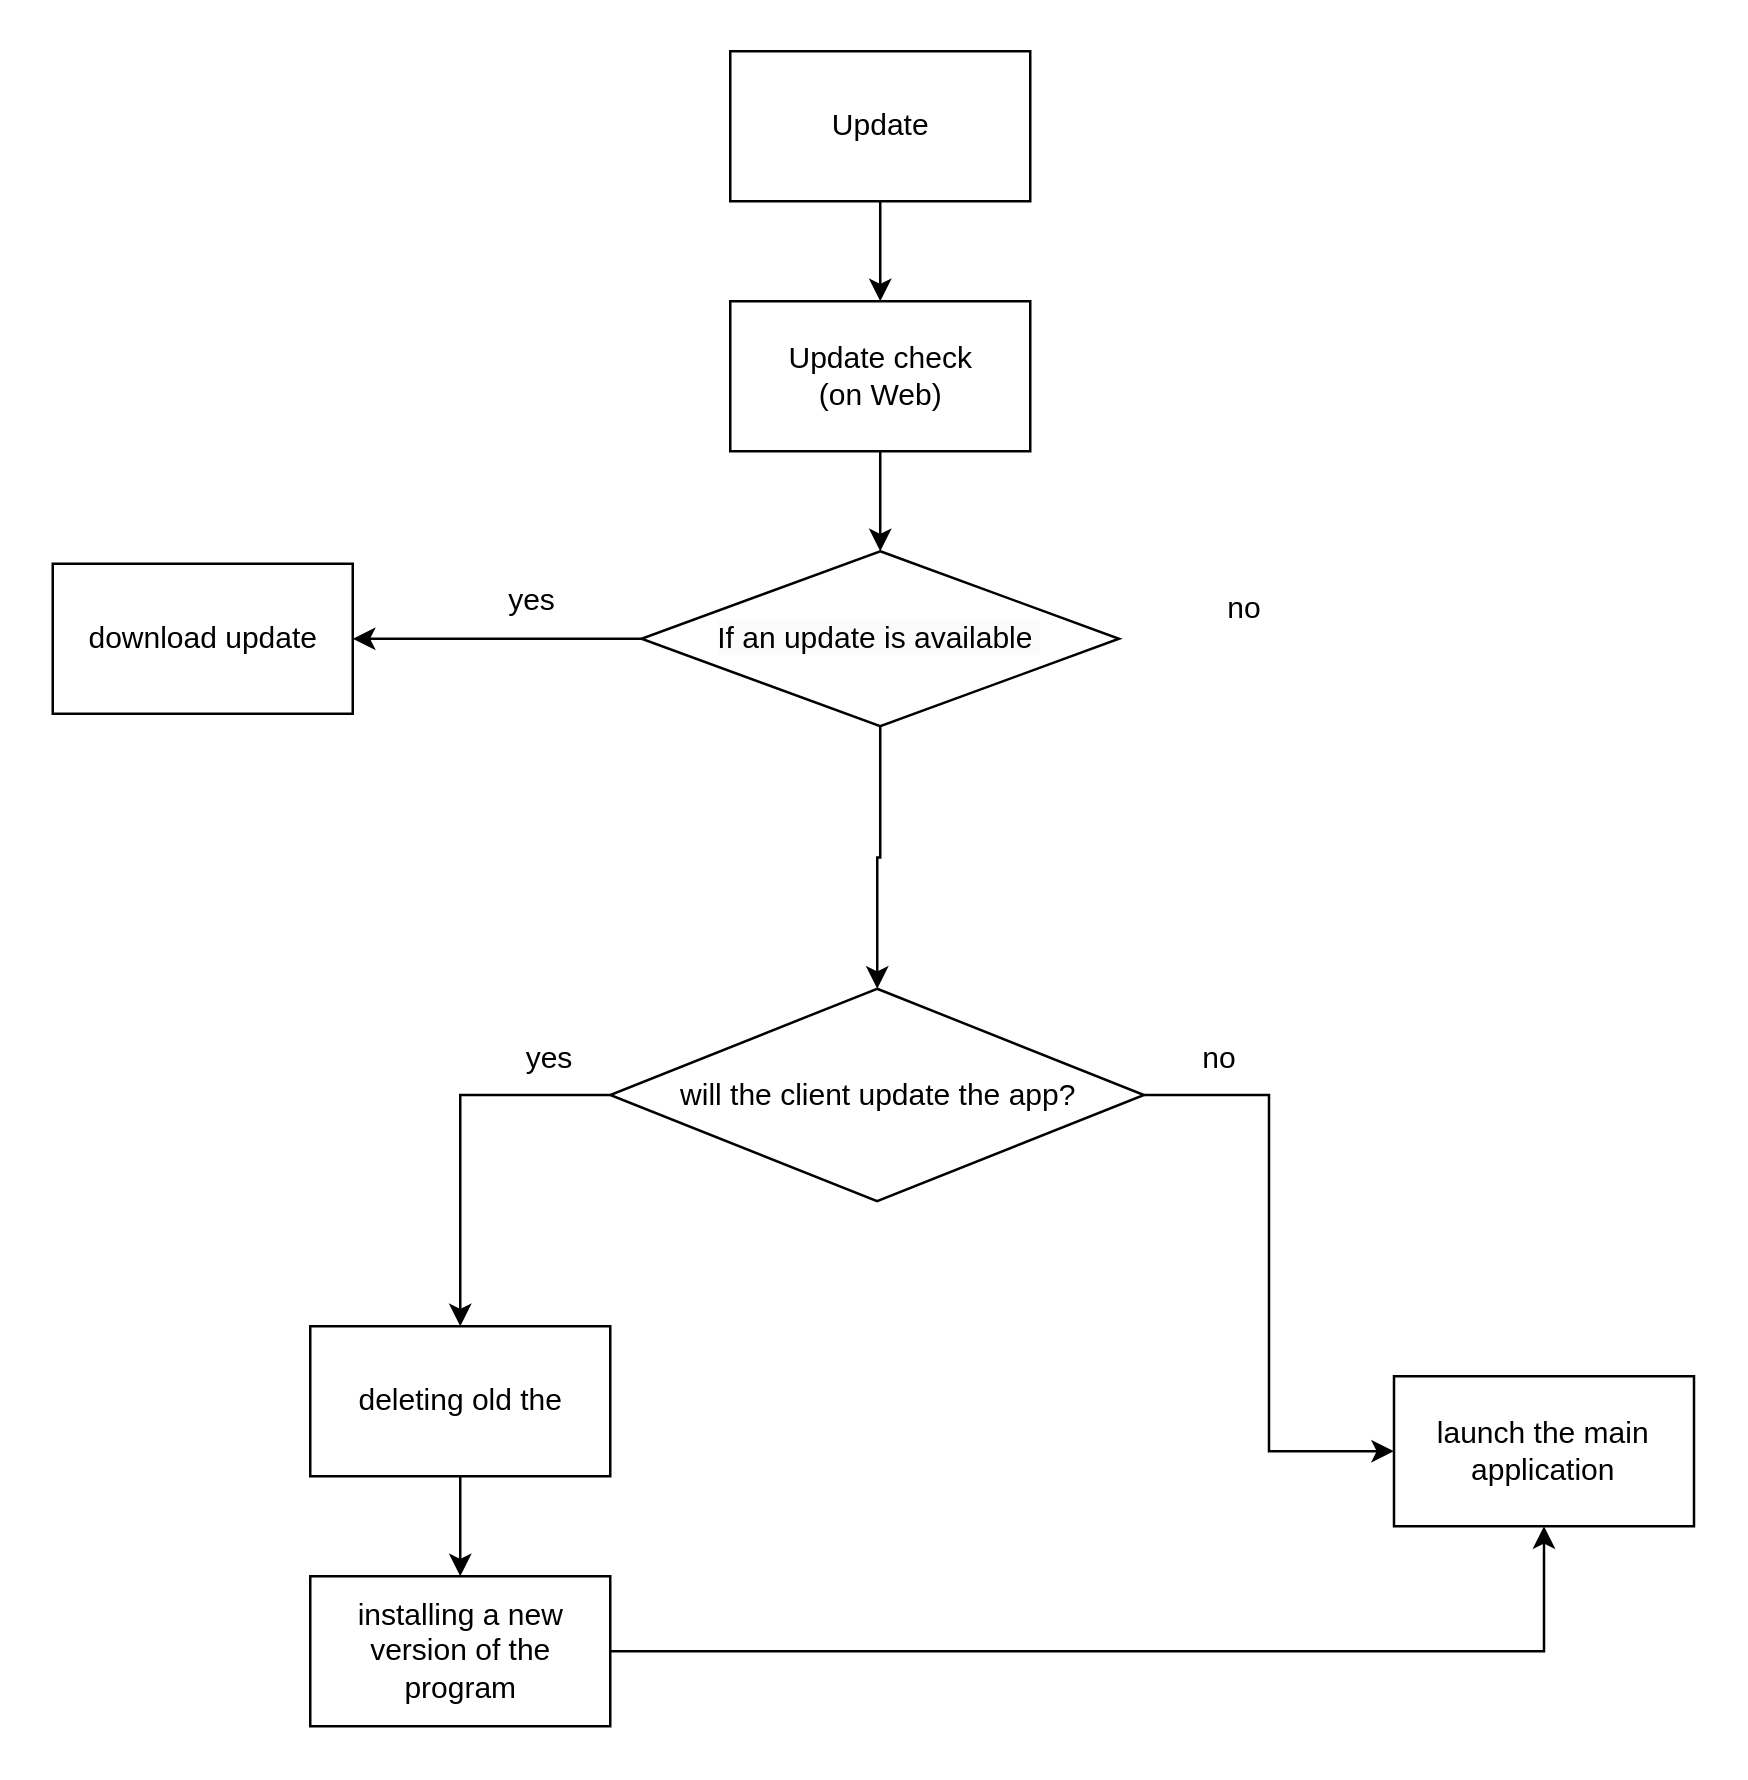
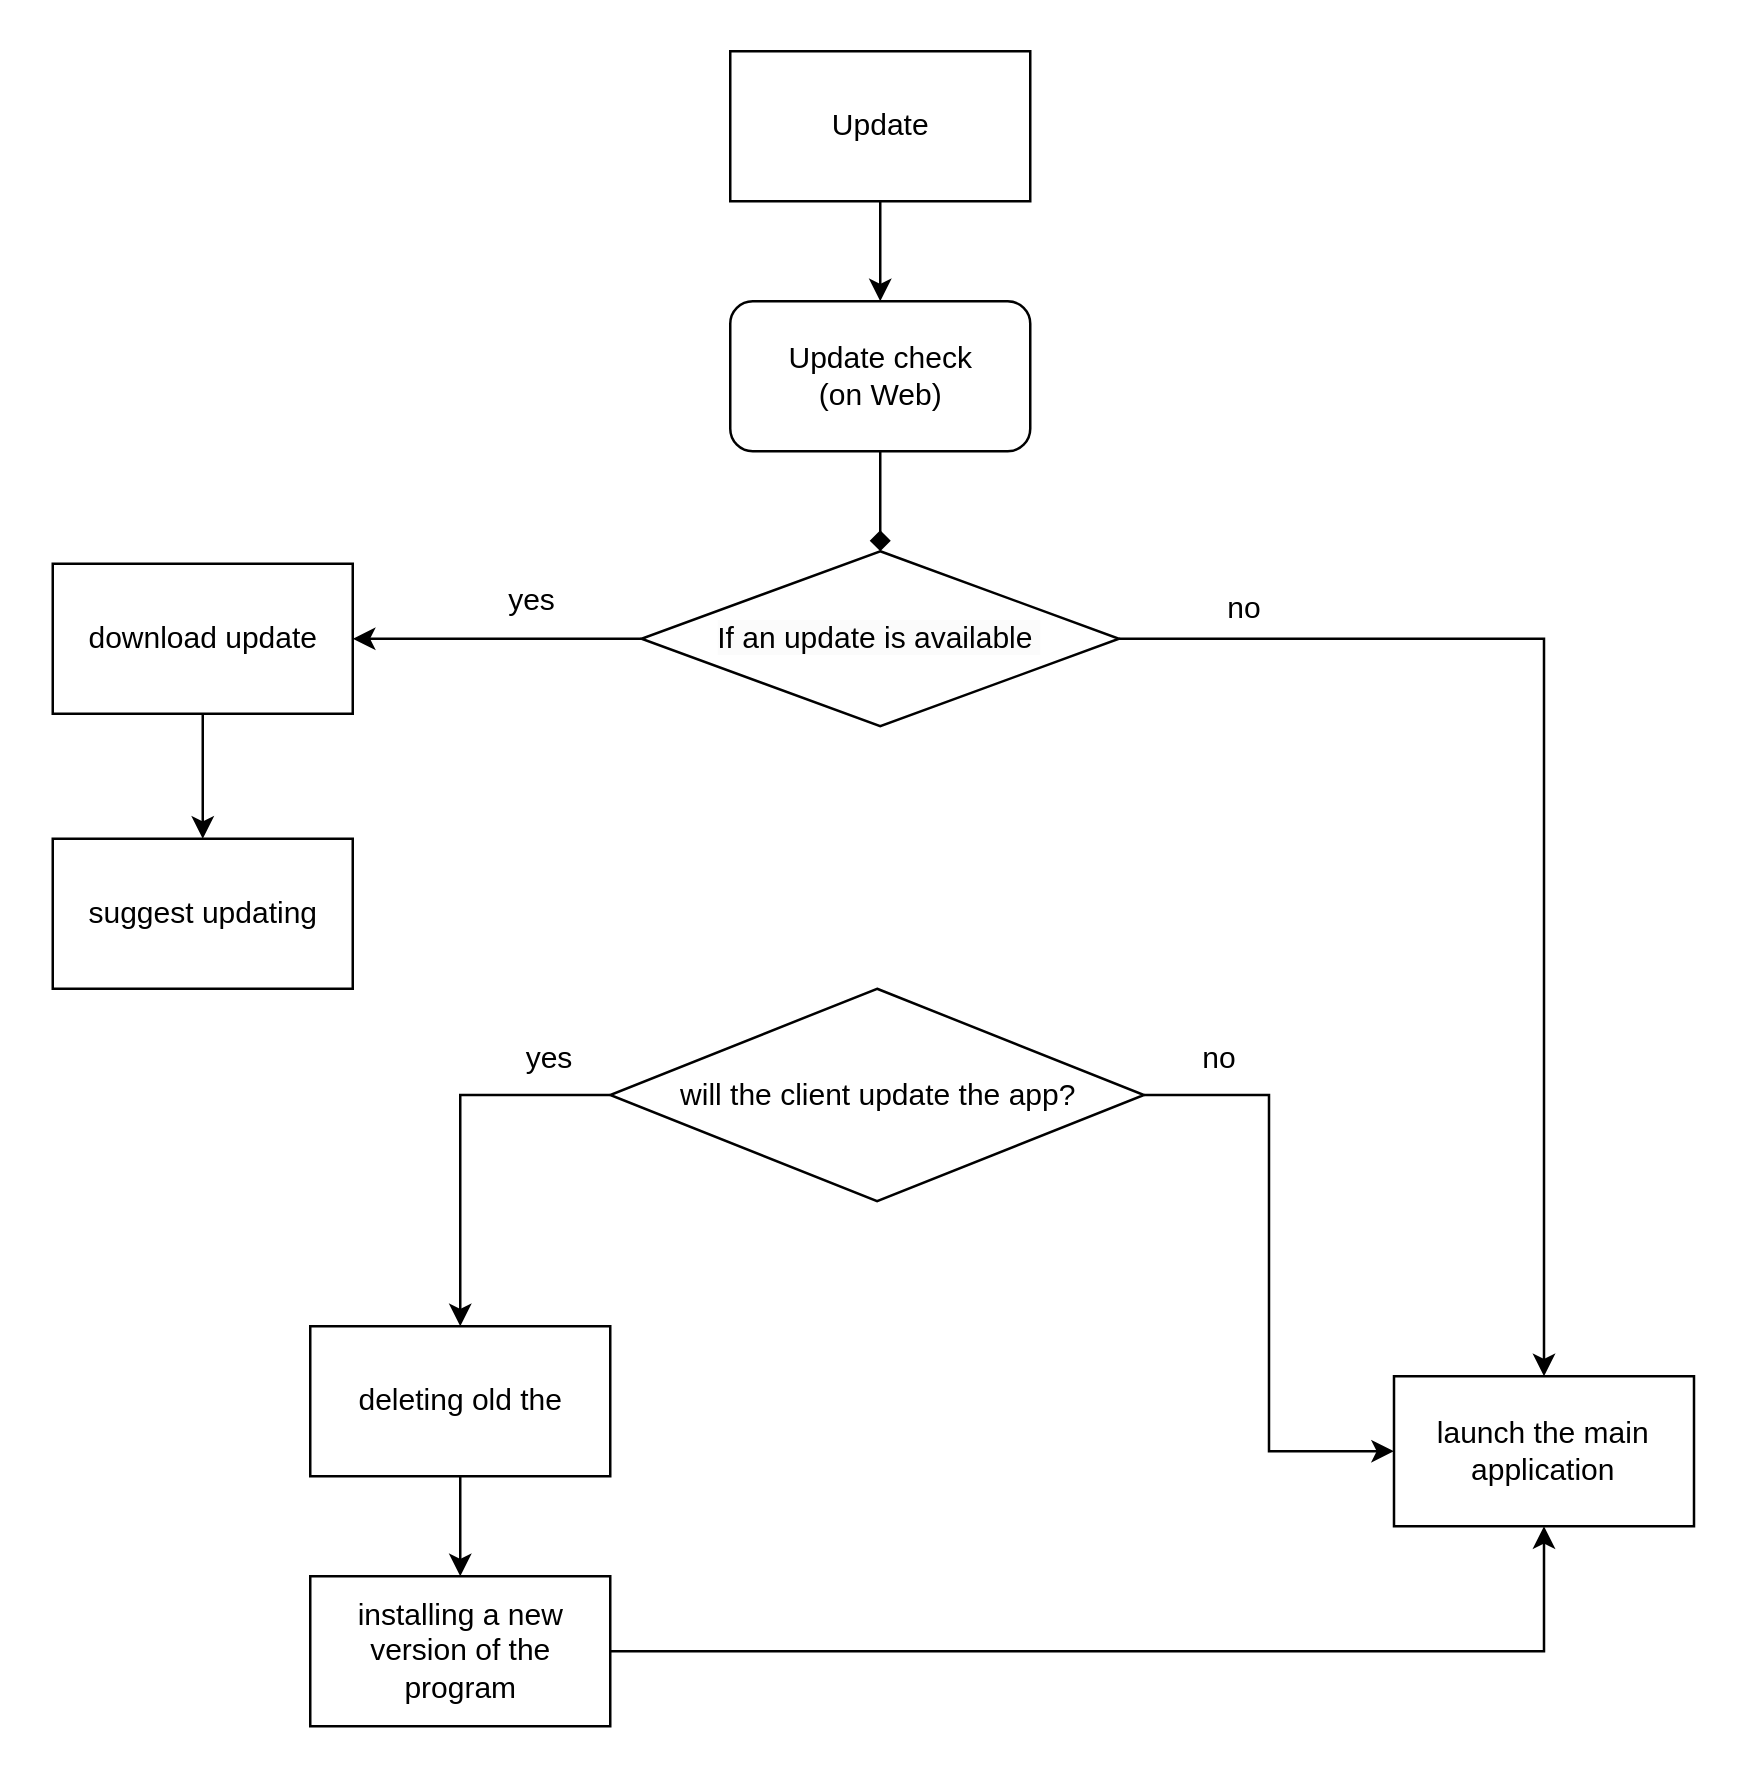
node "Update check (on Web)": shape rectangle -> rounded rectangle
edge "Update check (on Web)" -> "If an update is available": arrowhead classic -> diamond
edge "download update" -> "suggest updating": added
edge "If an update is available" -> "will the client update the app?": now "If an update is available" -> "launch the main application"
node "suggest updating": added
